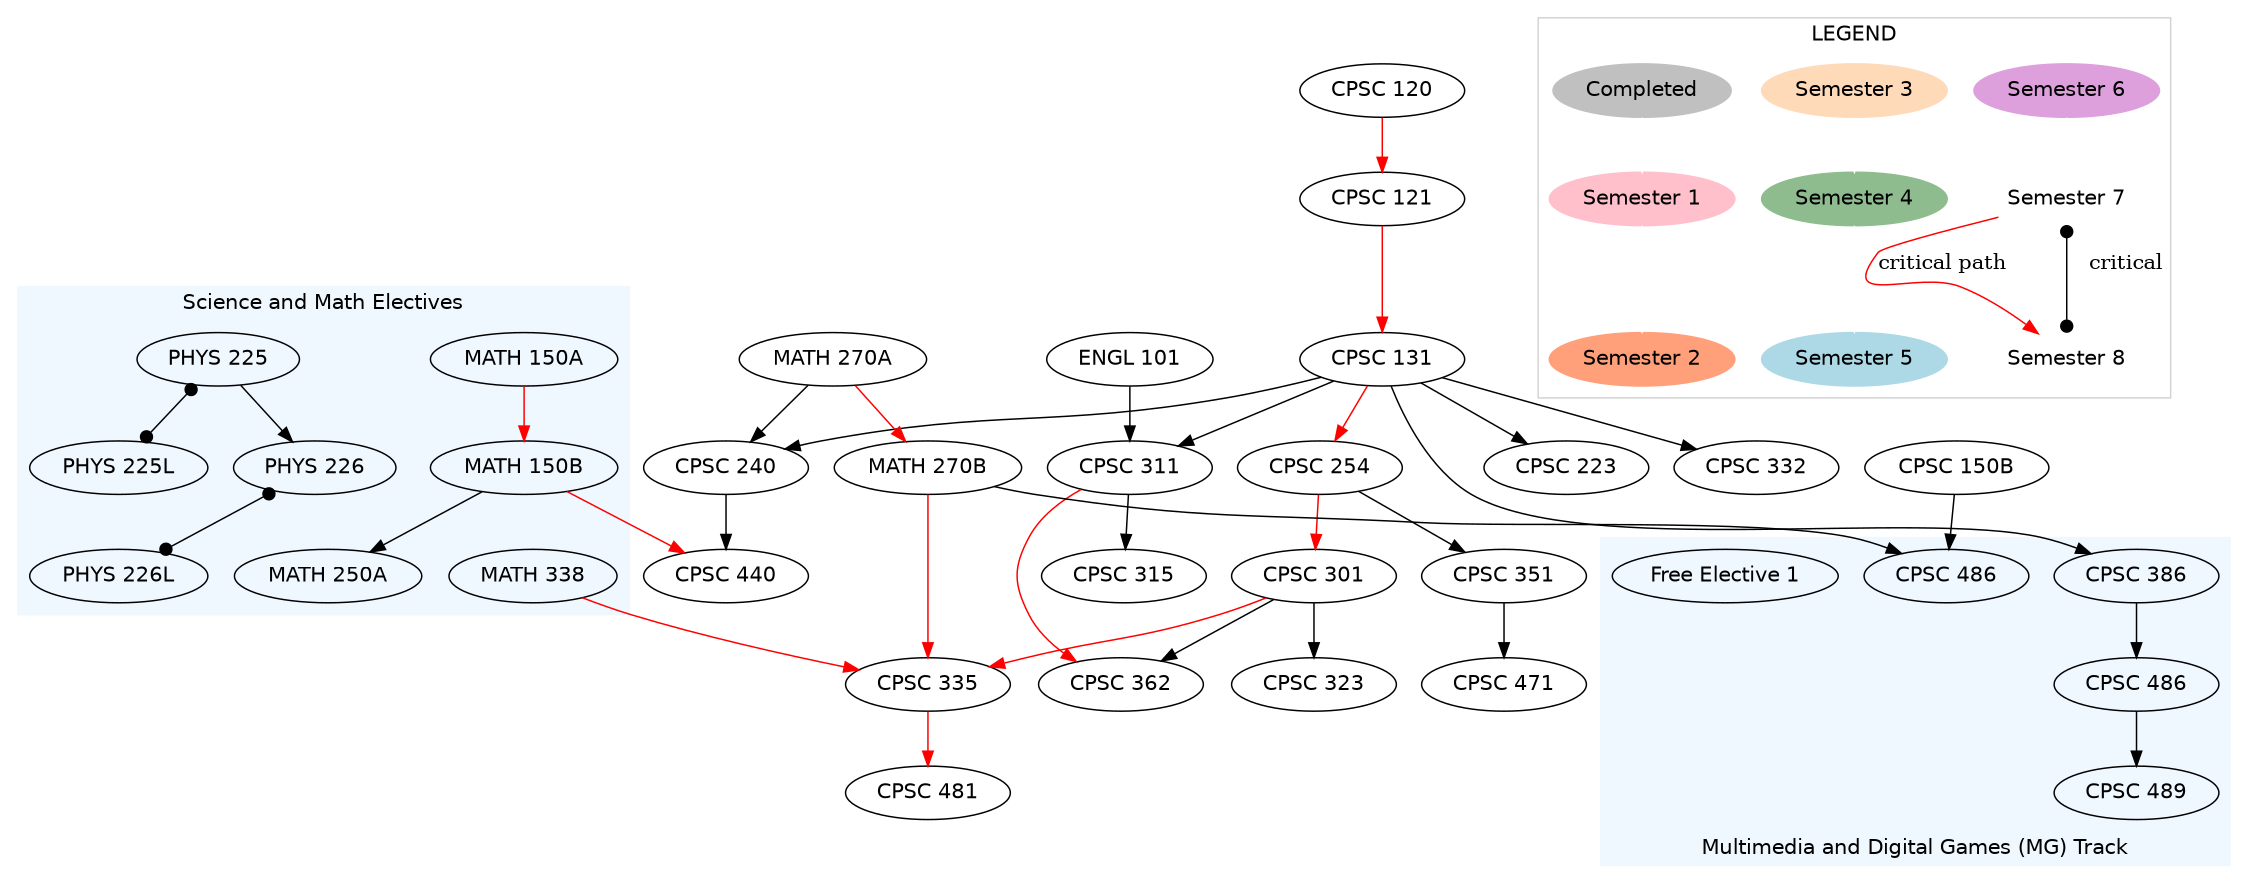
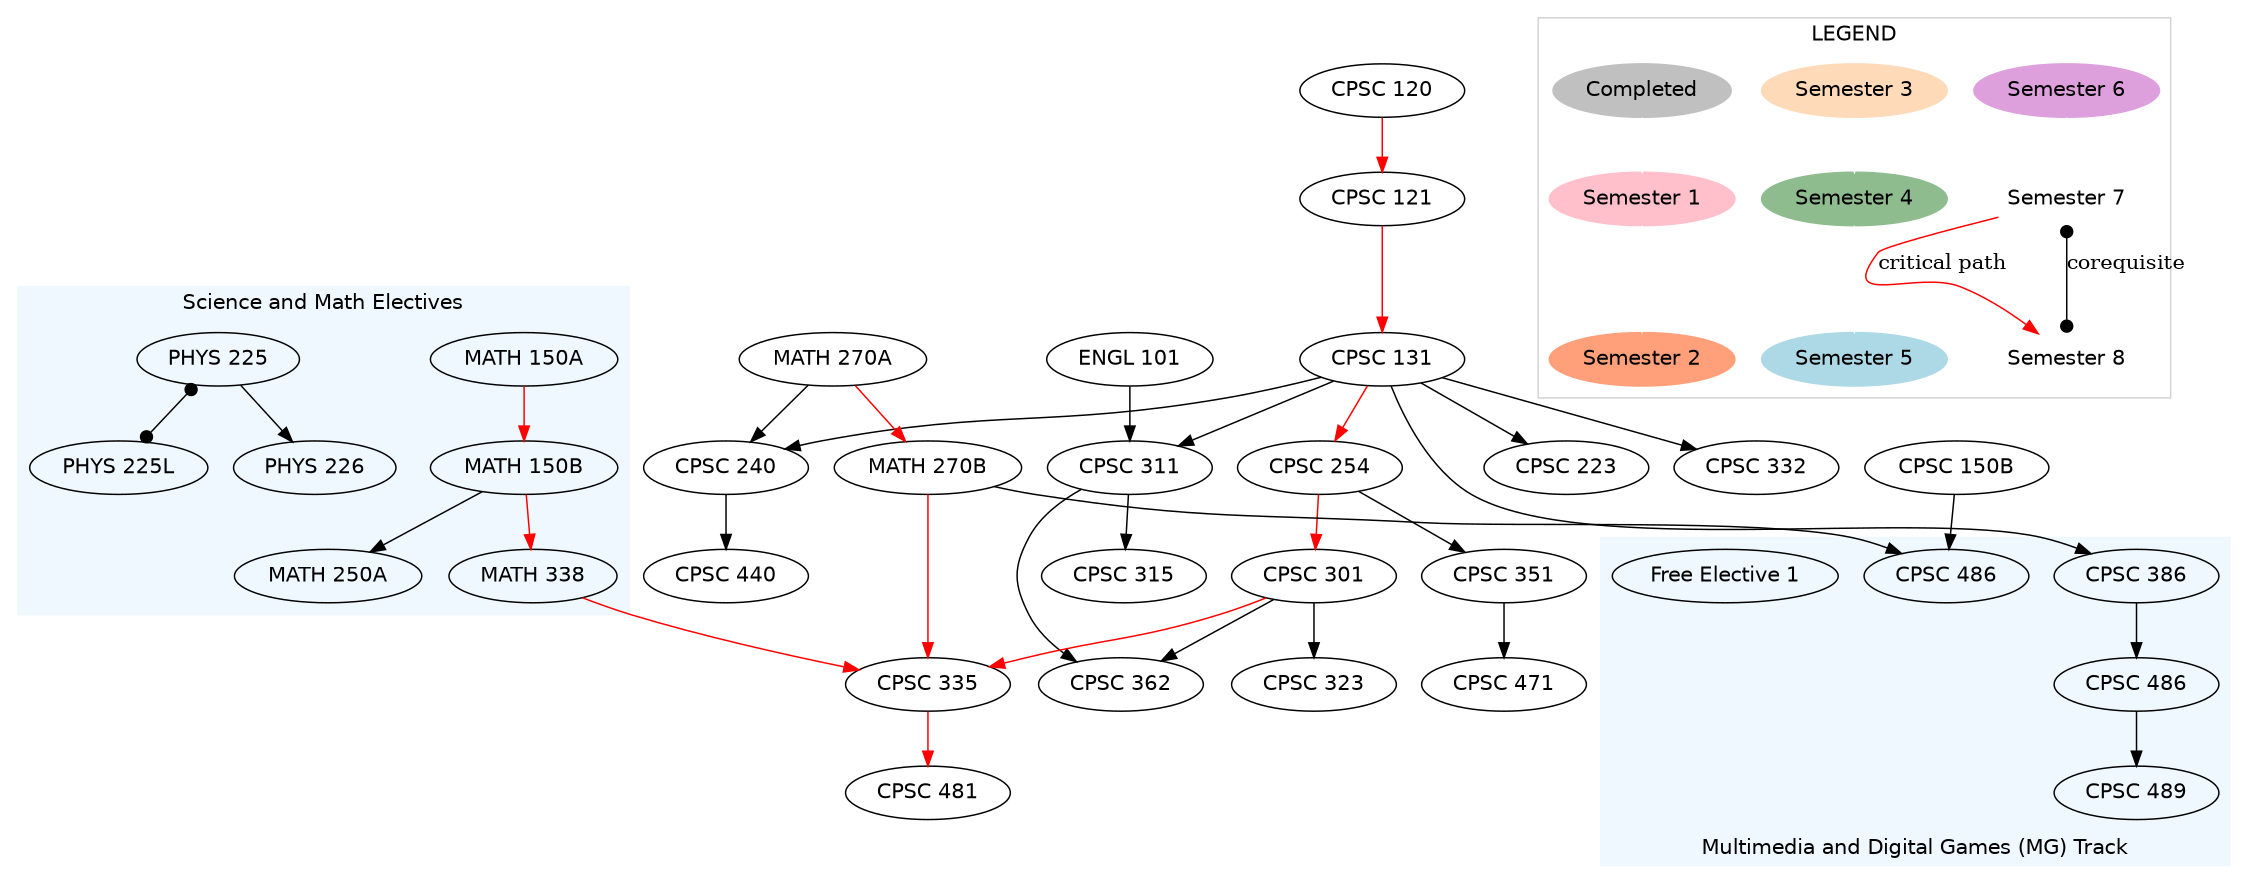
edge "Semester 7" -- "Semester 8": label "critical" -> "corequisite"
edge "MATH 150B" -> "CPSC 440": now "MATH 150B" -> "MATH 338"
edge "CPSC 311" -> "CPSC 362": color red -> black
node "PHYS 226L": removed
